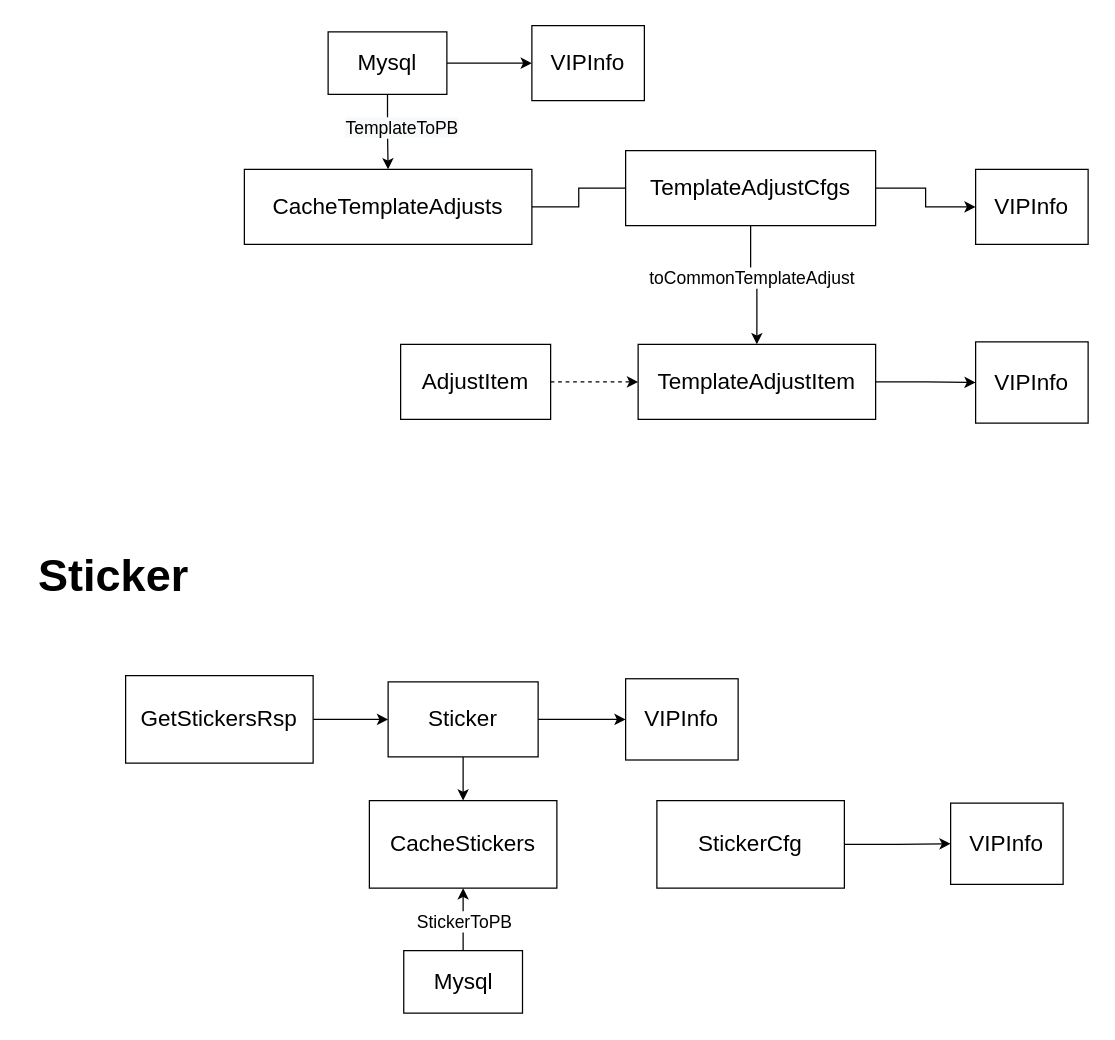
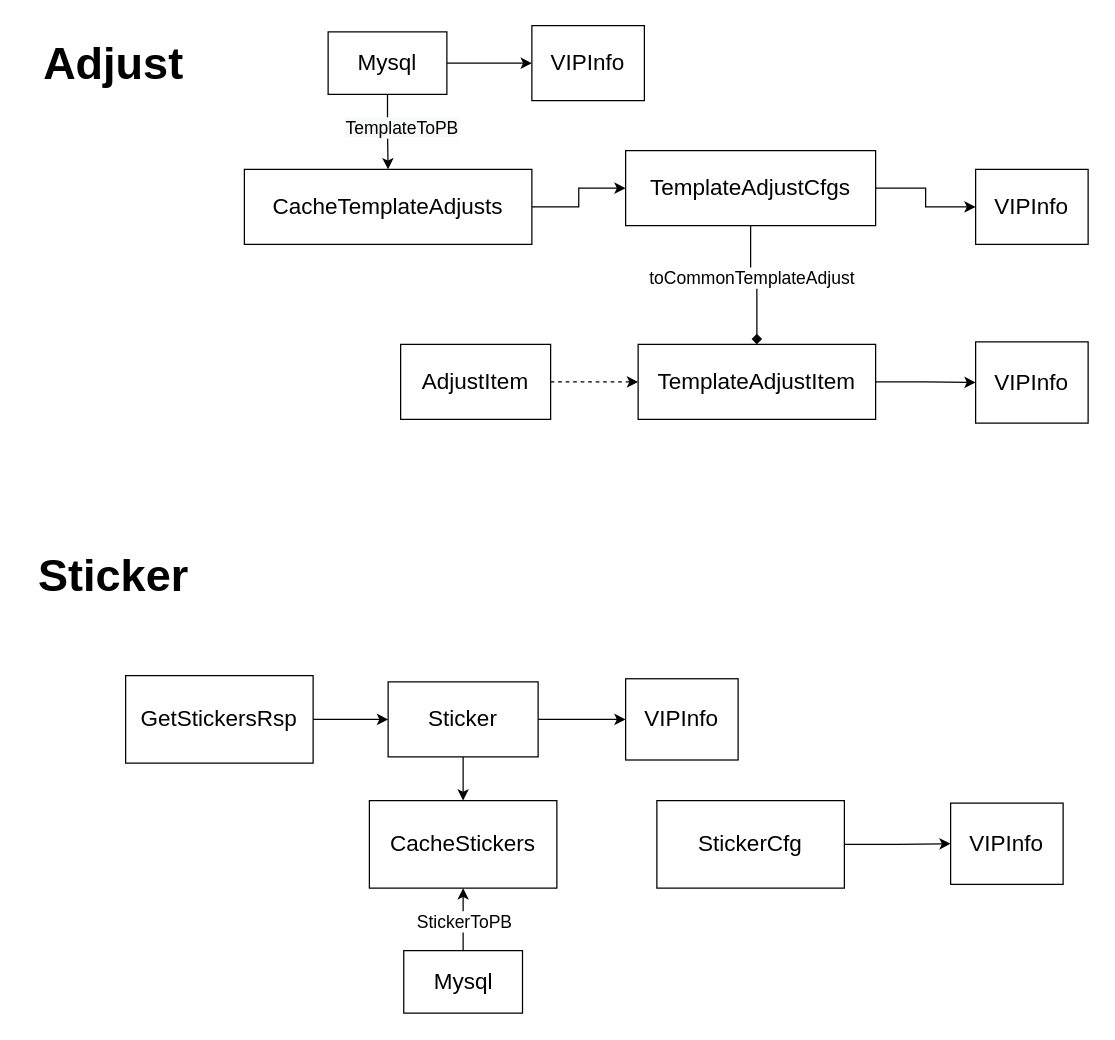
node "Adjust": added
edge "TemplateAdjustCfgs" -- "CacheTemplateAdjusts": arrowhead none -> classic
edge "TemplateAdjustCfgs" -> "TemplateAdjustItem": arrowhead classic -> diamond
